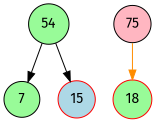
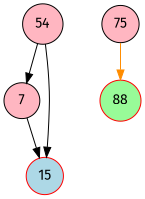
node "54": fillcolor palegreen -> lightpink
node "7": fillcolor palegreen -> lightpink
node "18": label "18" -> "88"
edge "7" -> "15": added
